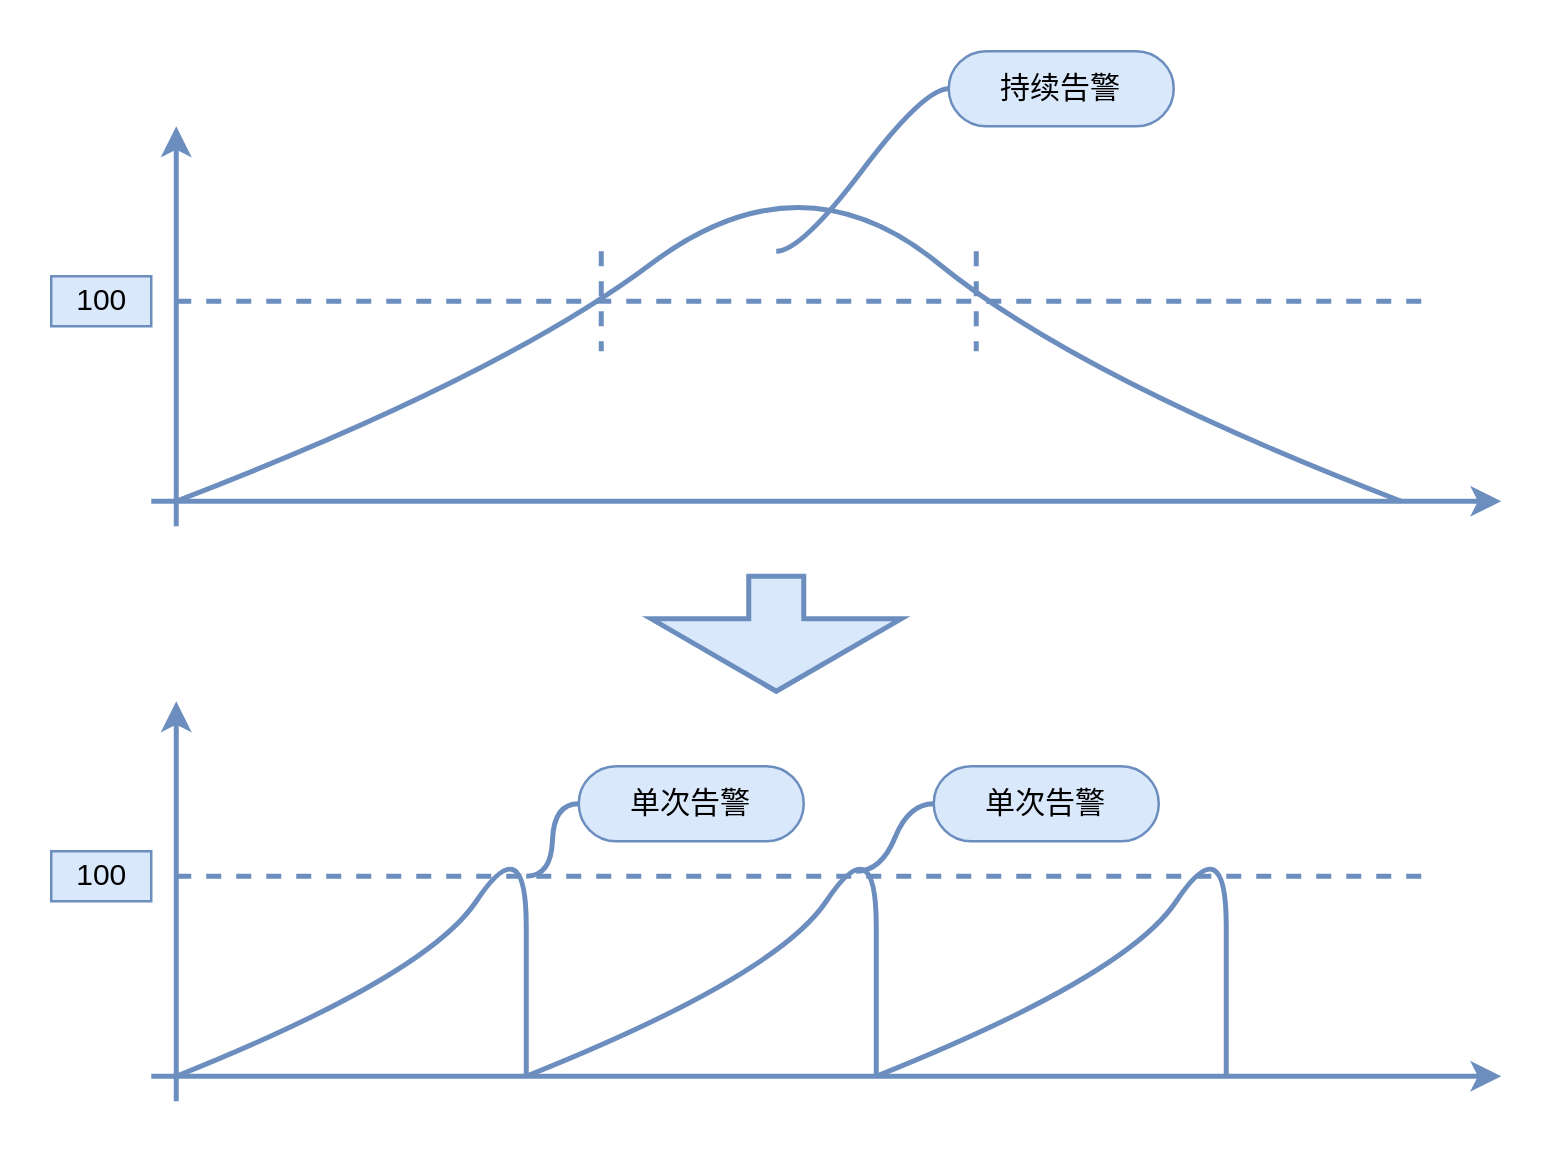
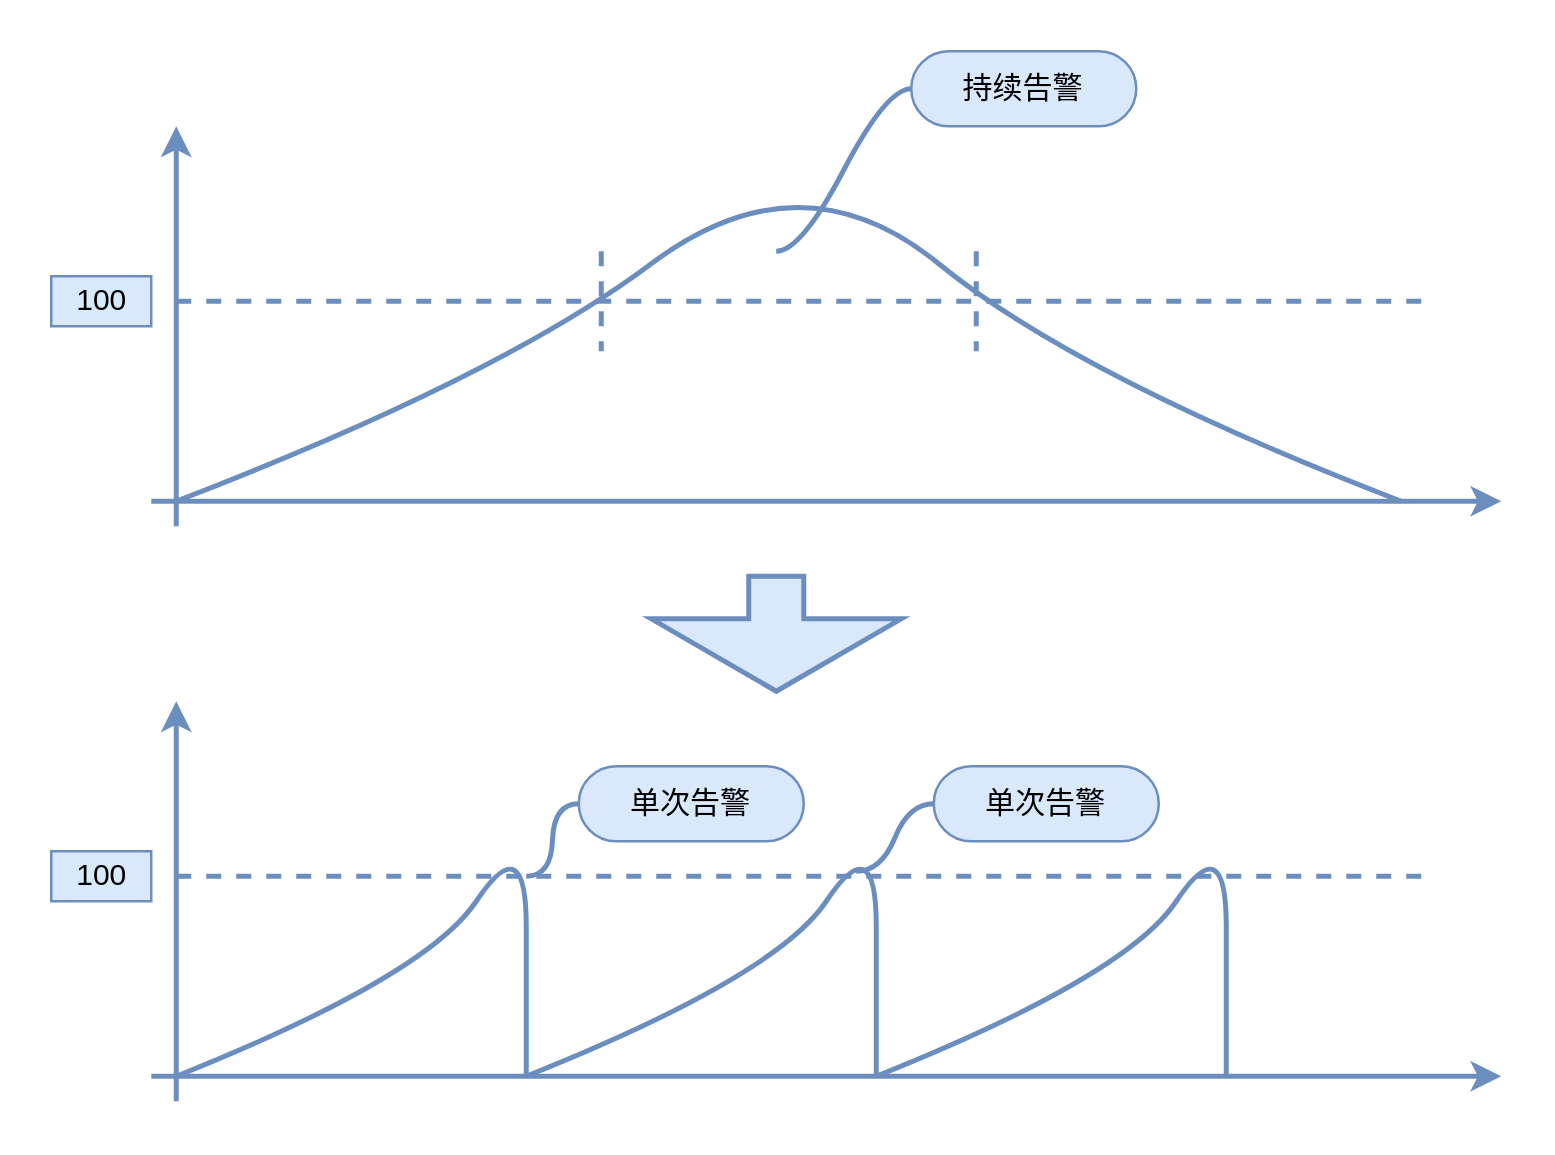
node "持续告警": moved (1061, 89) -> (1024, 89)
